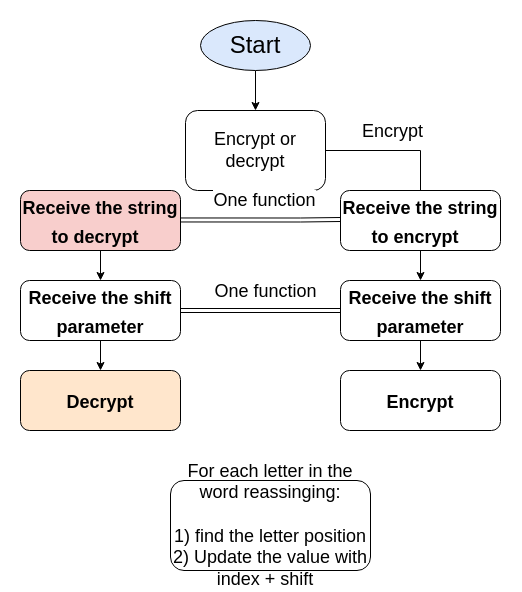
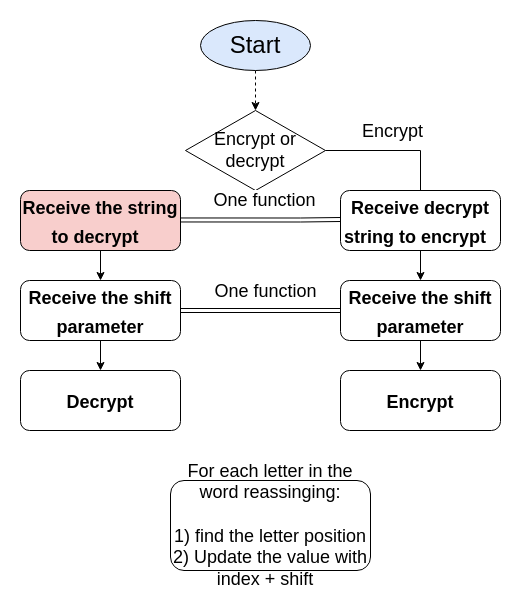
edge "Start" -> "Encrypt or decrypt": style solid -> dashed
node "Encrypt or decrypt": shape rounded rectangle -> diamond
node "Receive the string to encrypt": label "Receive the string to encrypt" -> "Receive decrypt string to encrypt"
node "Decrypt": fillcolor #ffe6cc -> #ffffff
